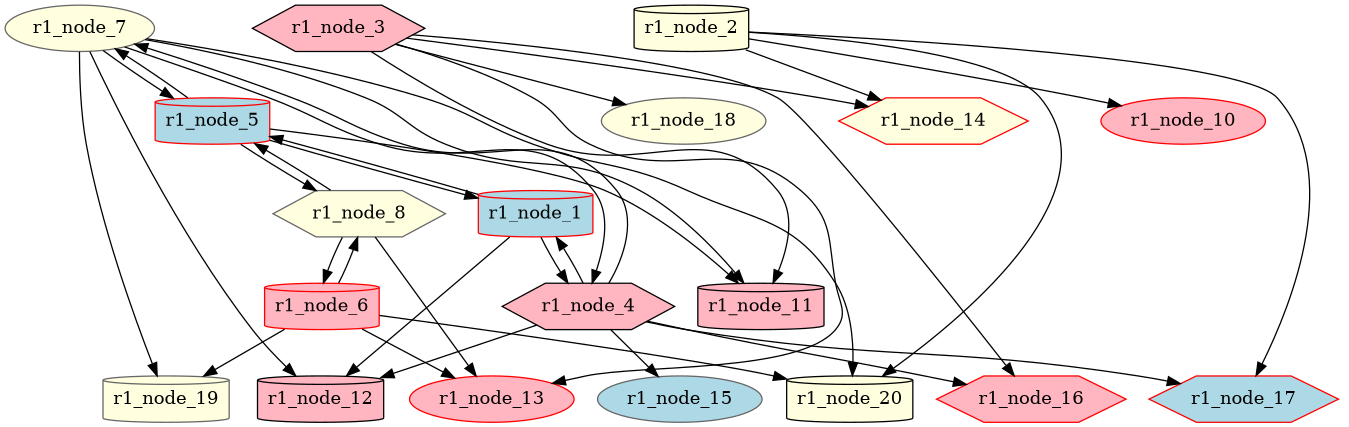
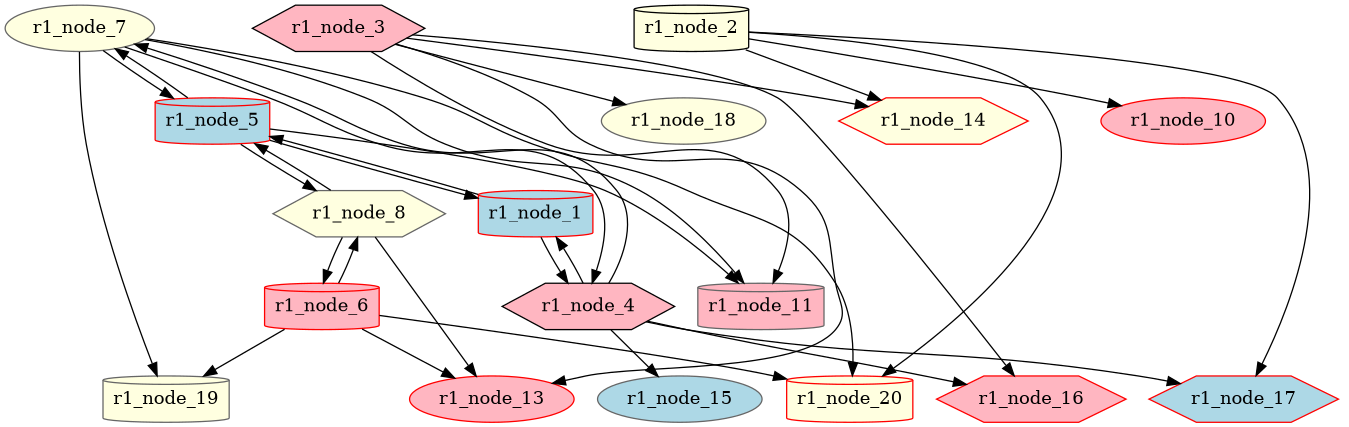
node "r1_node_11": color black -> gray40
node "r1_node_12": removed
node "r1_node_20": color black -> red
